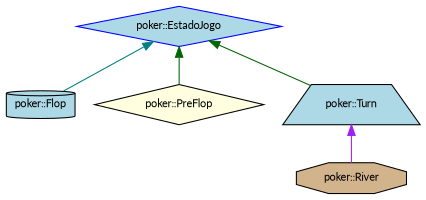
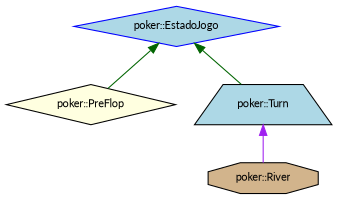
node "poker::Flop": removed
